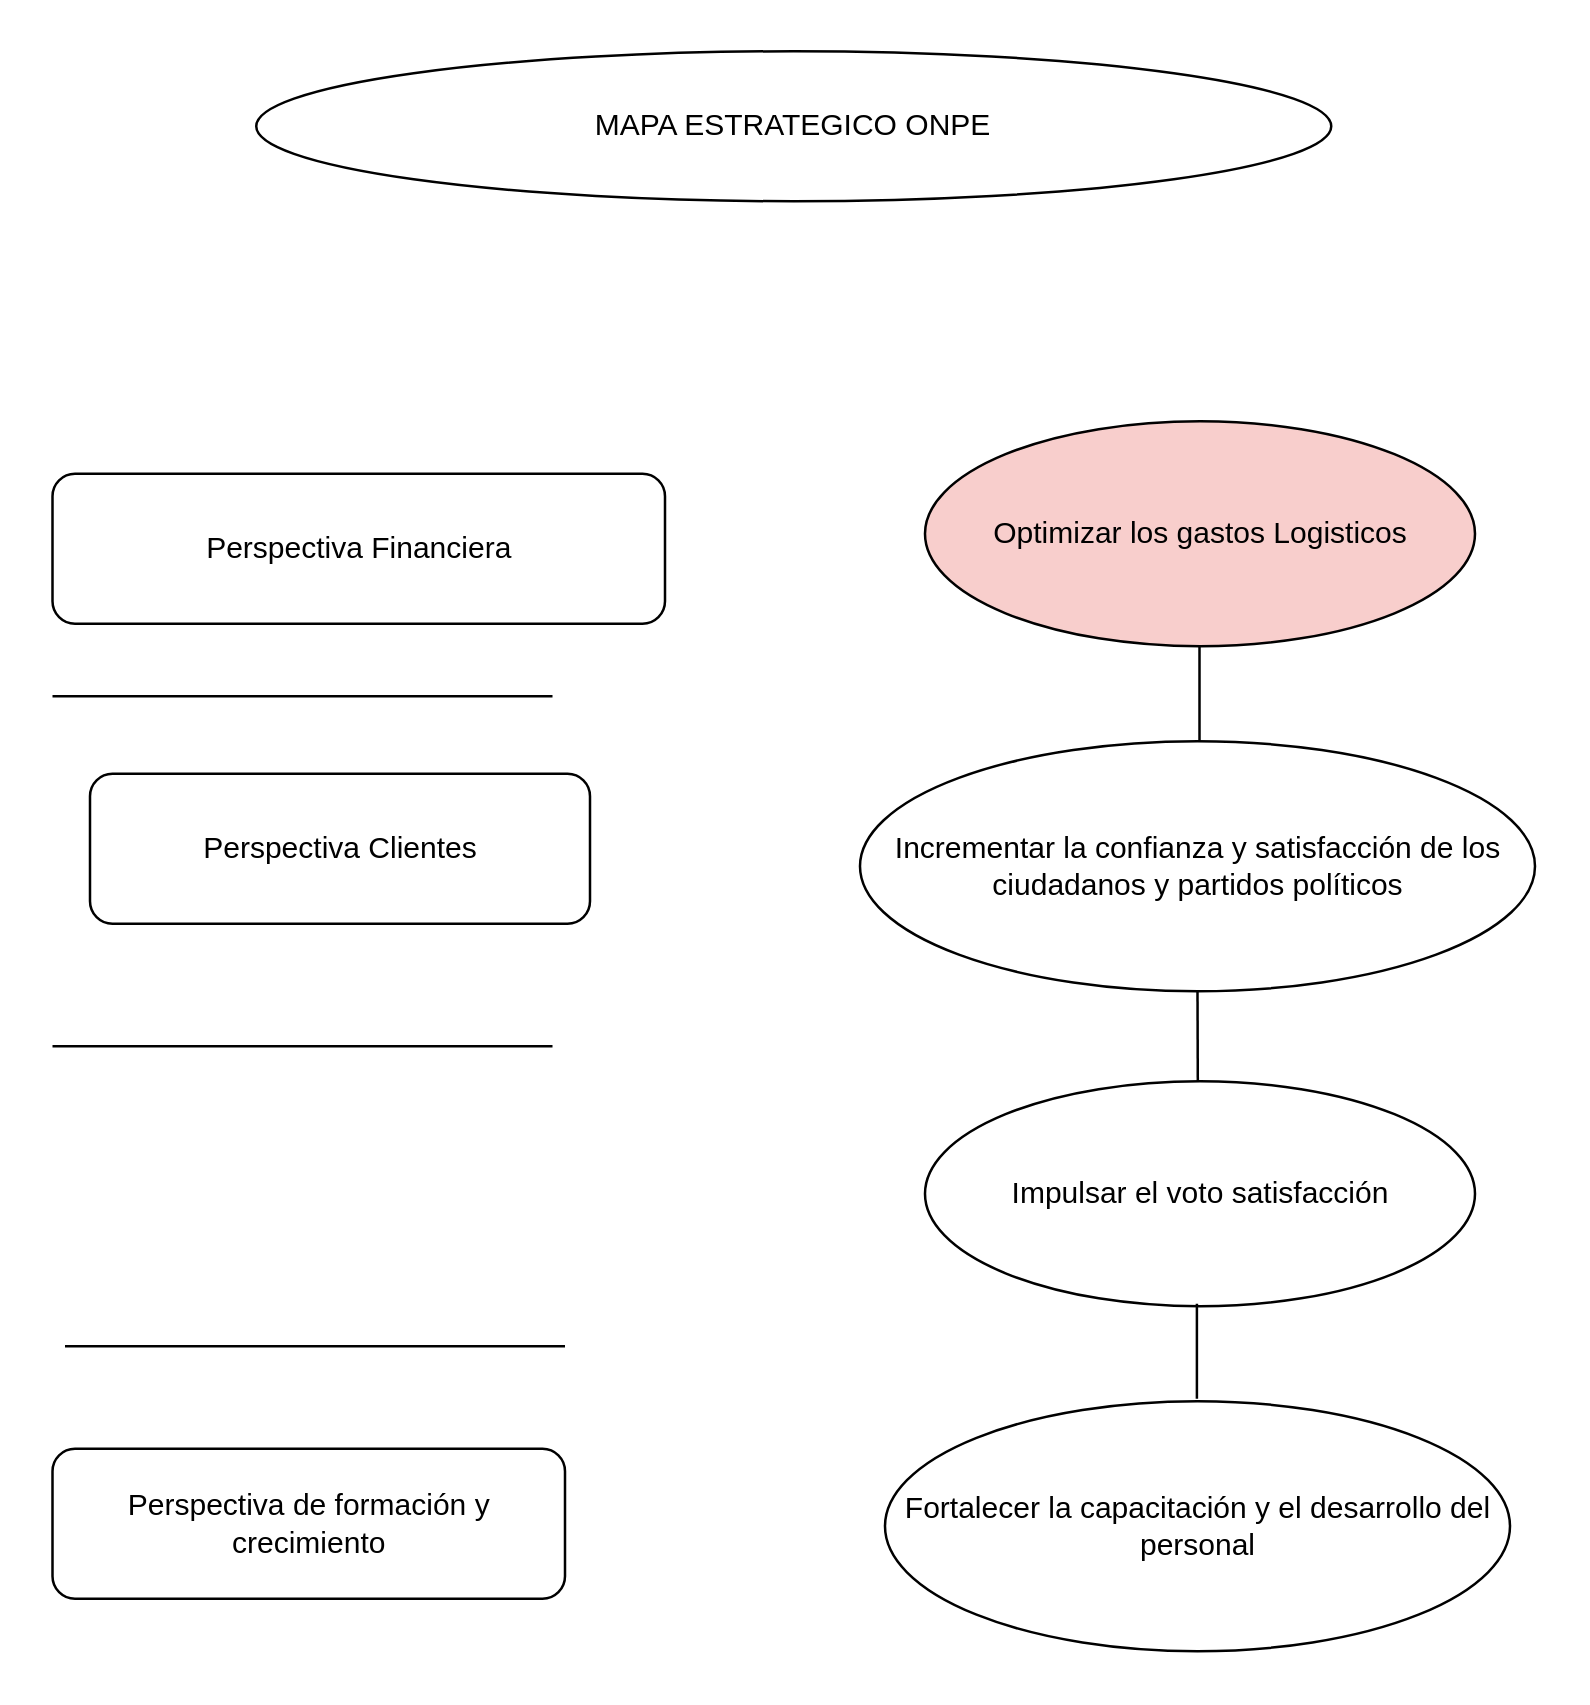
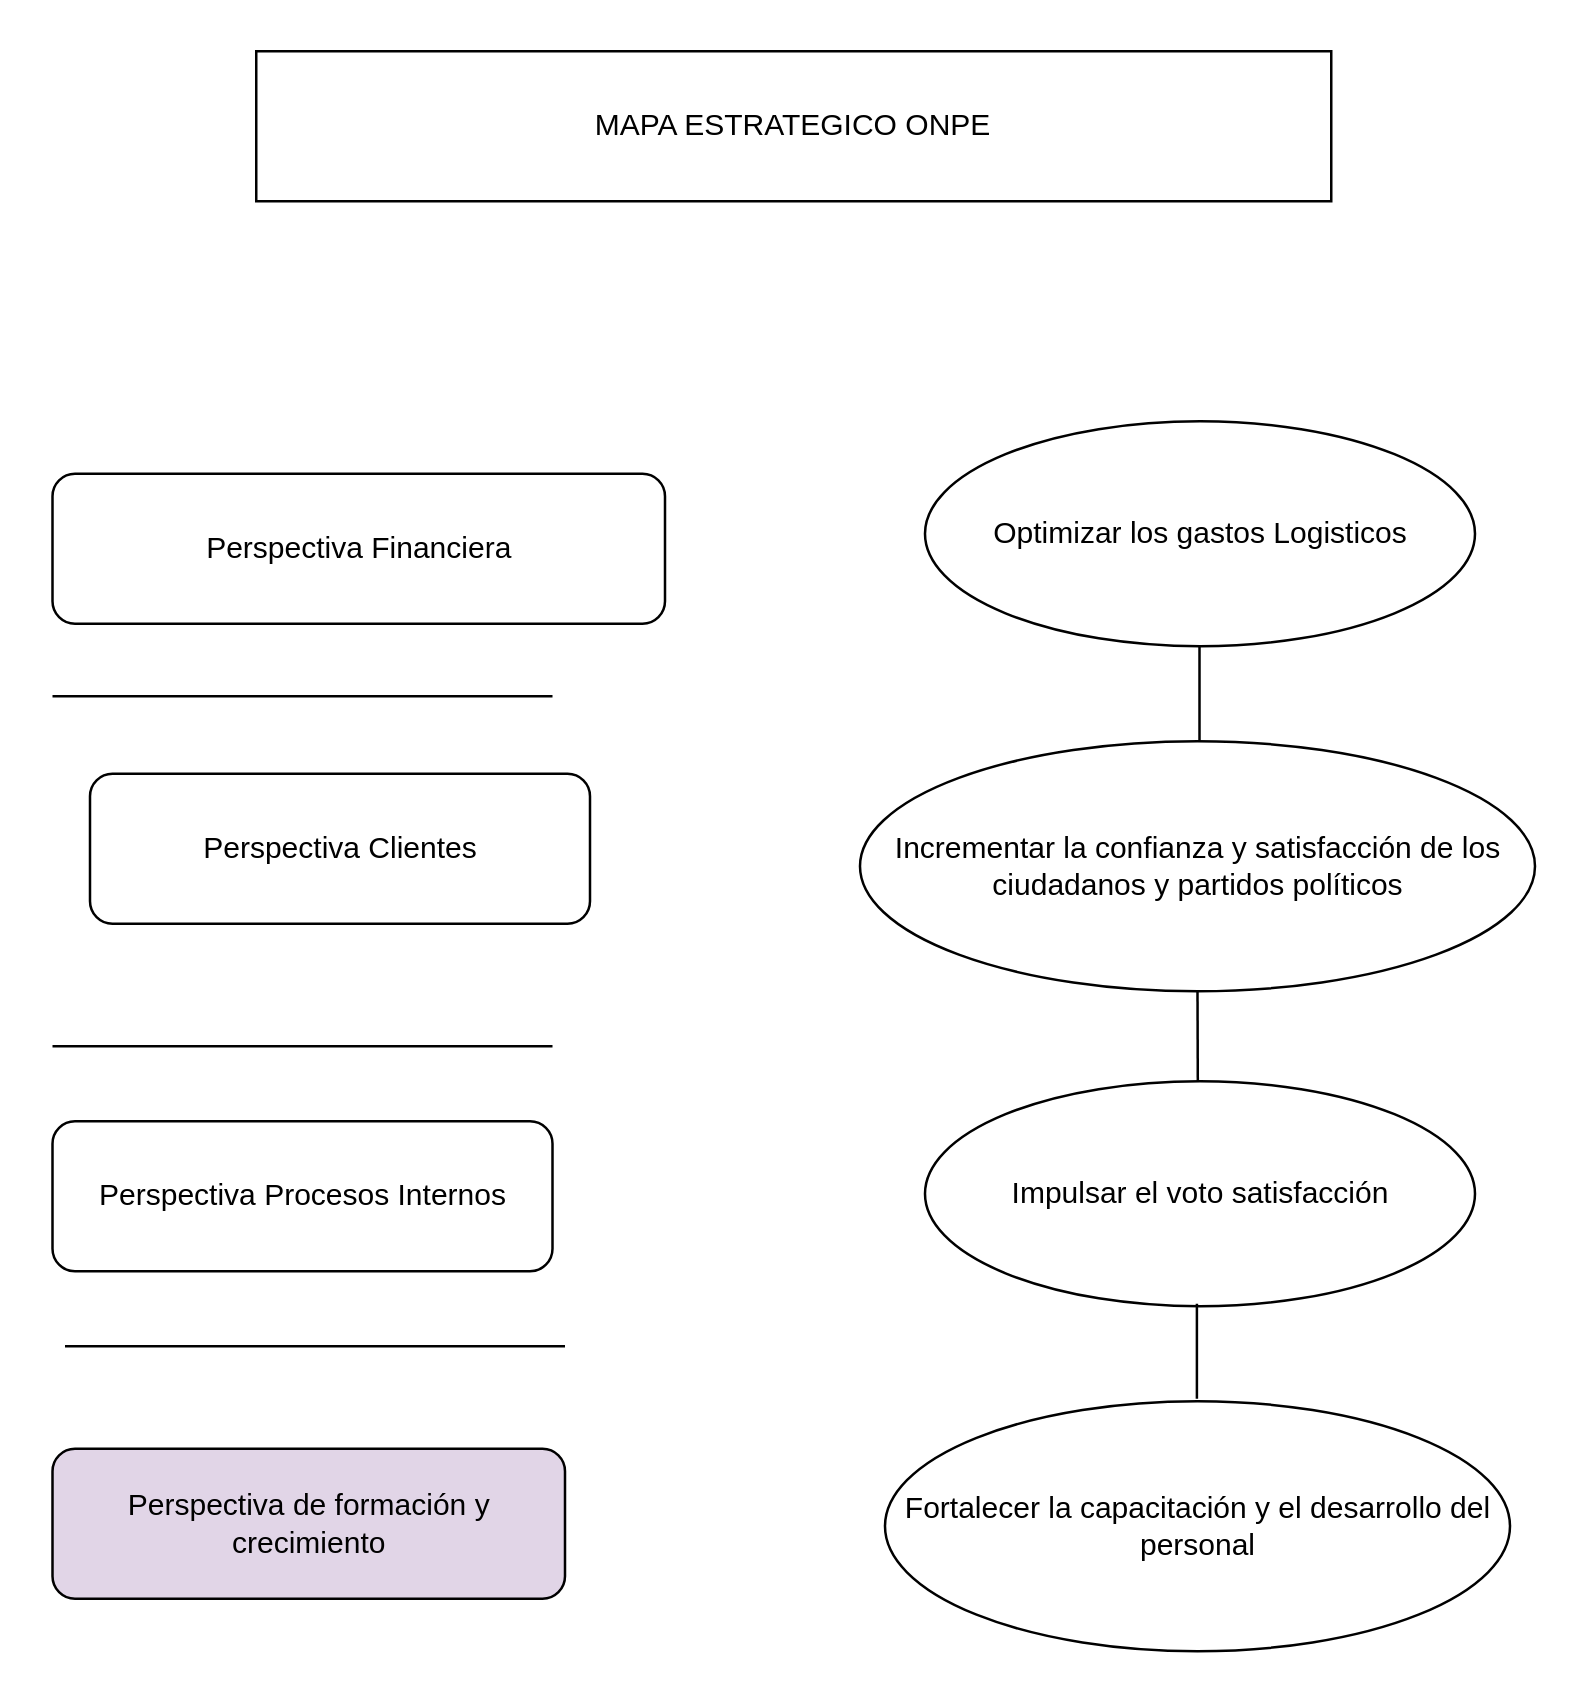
node "MAPA ESTRATEGICO ONPE": shape ellipse -> rectangle
node "Optimizar los gastos Logisticos": fillcolor #f8cecc -> #ffffff
node "Perspectiva Procesos Internos": added
node "Perspectiva de formación y crecimiento": fillcolor #ffffff -> #e1d5e7
